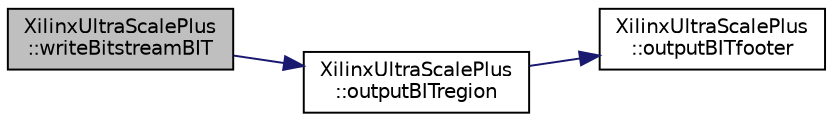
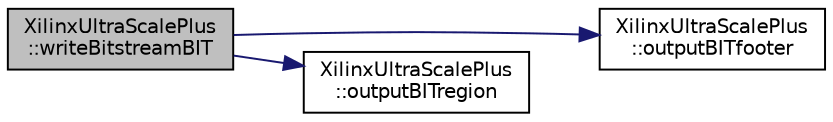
edge "XilinxUltraScalePlus ::outputBITregion" -> "XilinxUltraScalePlus ::outputBITfooter": now "XilinxUltraScalePlus ::writeBitstreamBIT" -> "XilinxUltraScalePlus ::outputBITfooter"
